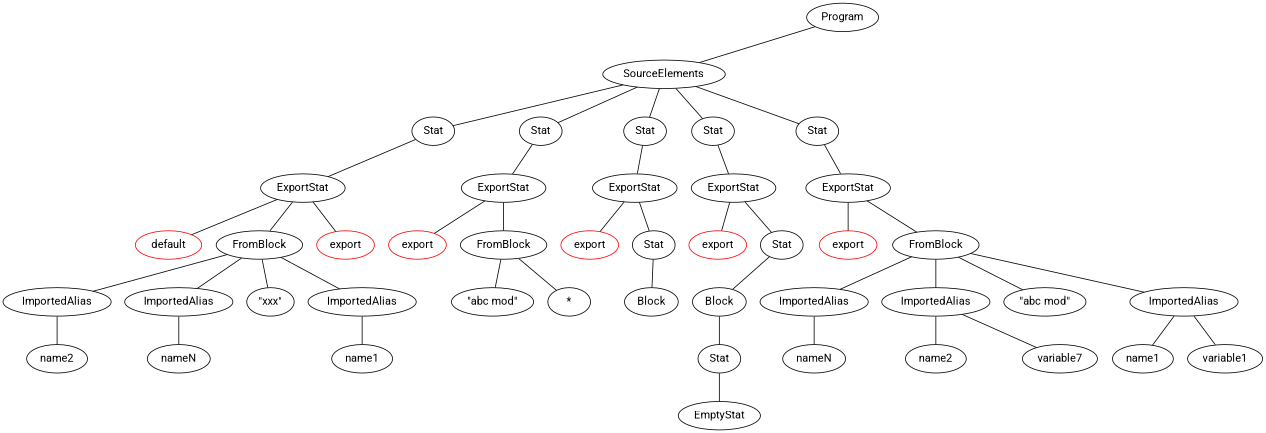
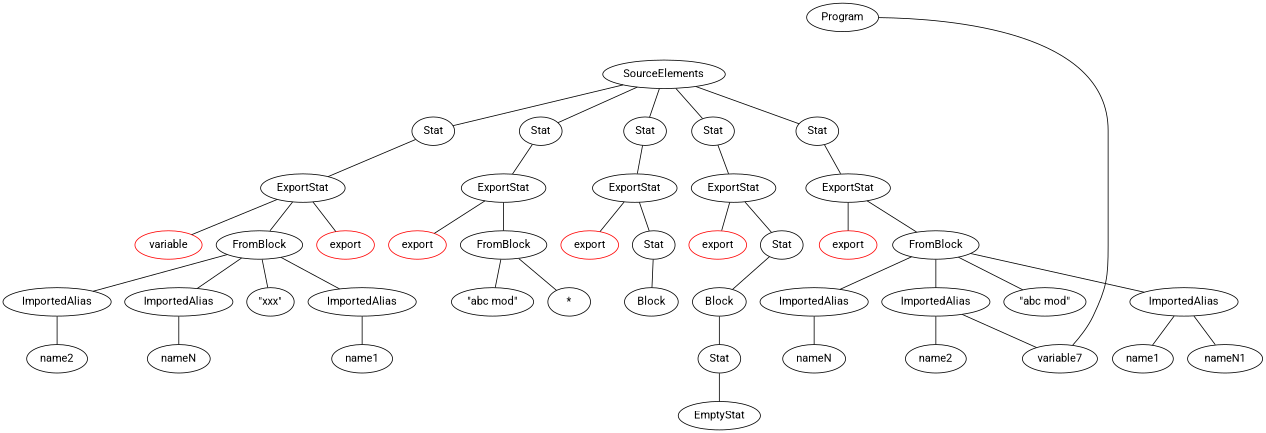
edge "Program" -- "SourceElements": now "Program" -- "variable7"
node "default": label "default" -> "variable"
node "variable1": label "variable1" -> "nameN1"
